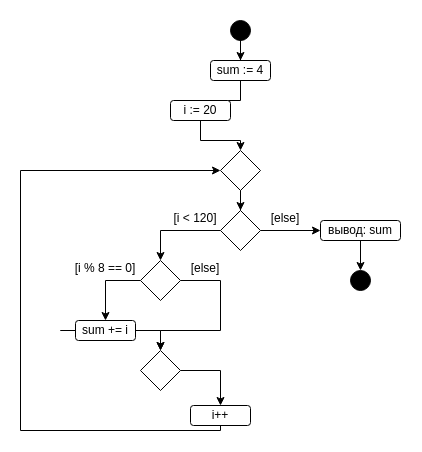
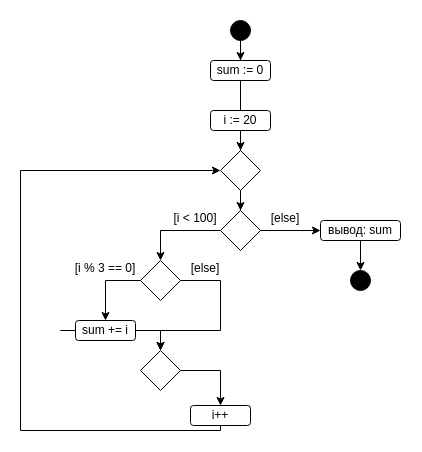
node "sum := 4": label "sum := 4" -> "sum := 0"
node "i := 20": moved (201, 111) -> (241, 121)
node "[i < 120]": label "[i < 120]" -> "[i < 100]"
node "[i % 8 == 0]": label "[i % 8 == 0]" -> "[i % 3 == 0]"
